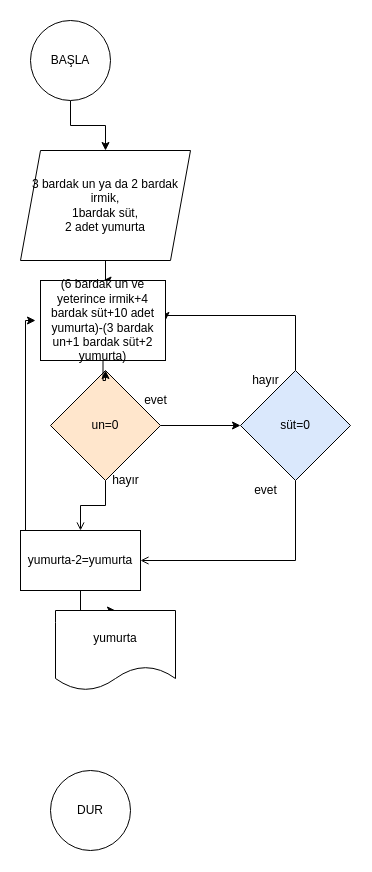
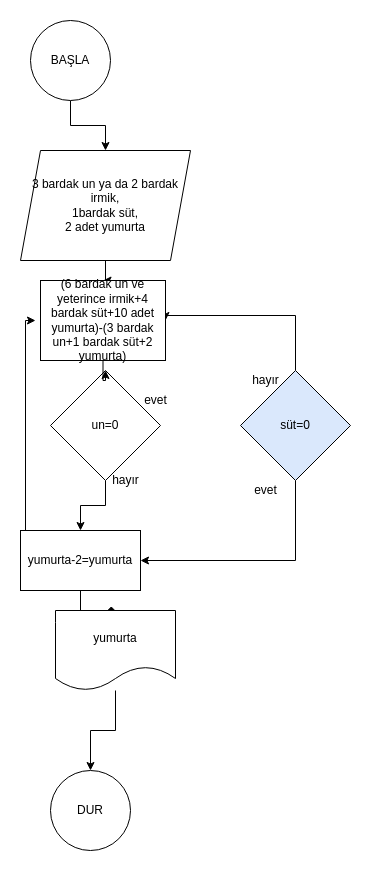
node "un=0": fillcolor #ffe6cc -> #ffffff
edge "un=0" -> "süt=0": removed
edge "un=0" -> "yumurta-2=yumurta": arrowhead open -> classic
edge "süt=0" -> "yumurta-2=yumurta": arrowhead open -> classic
edge "yumurta-2=yumurta" -> "yumurta": arrowhead classic -> diamond
edge "yumurta" -> "DUR": added
